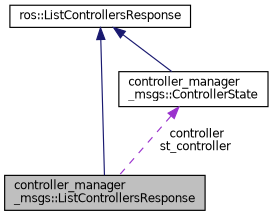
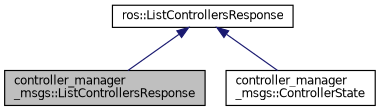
edge "controller_manager _msgs::ListControllersResponse" -> "controller_manager _msgs::ControllerState": removed, label "controller st_controller"
